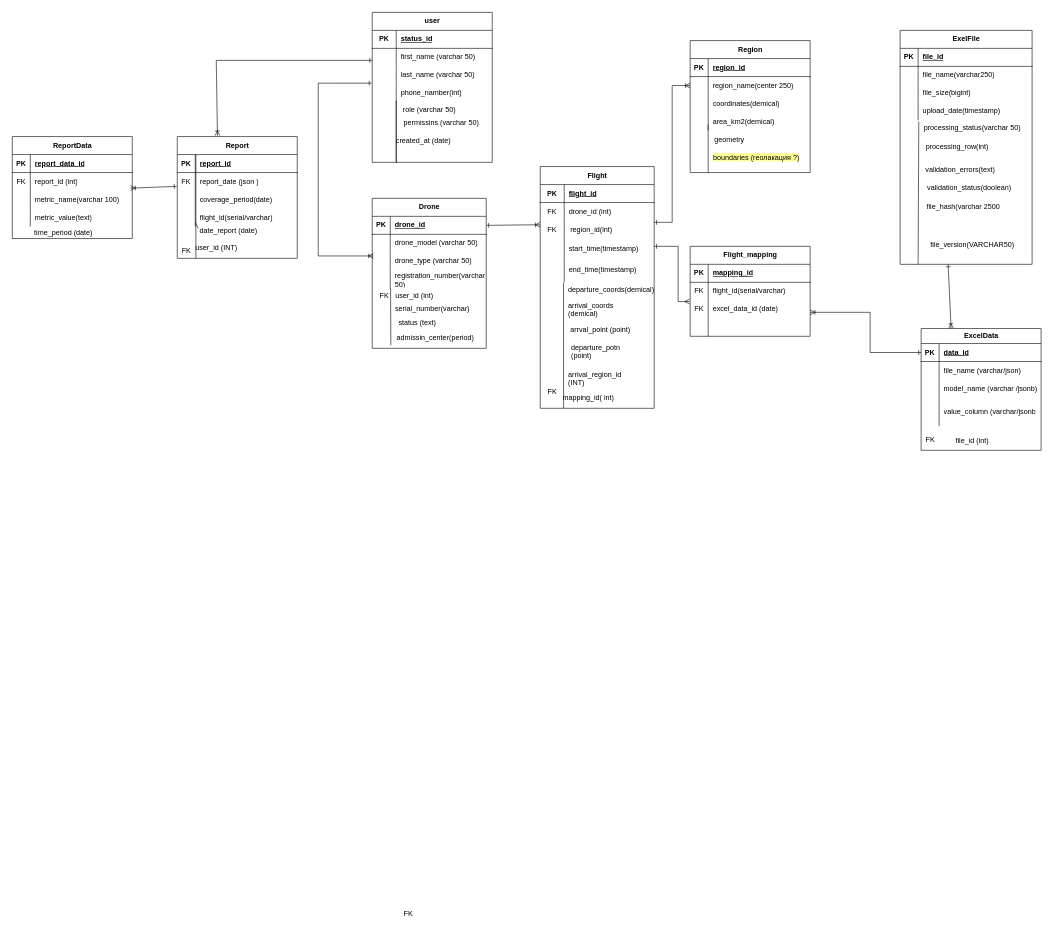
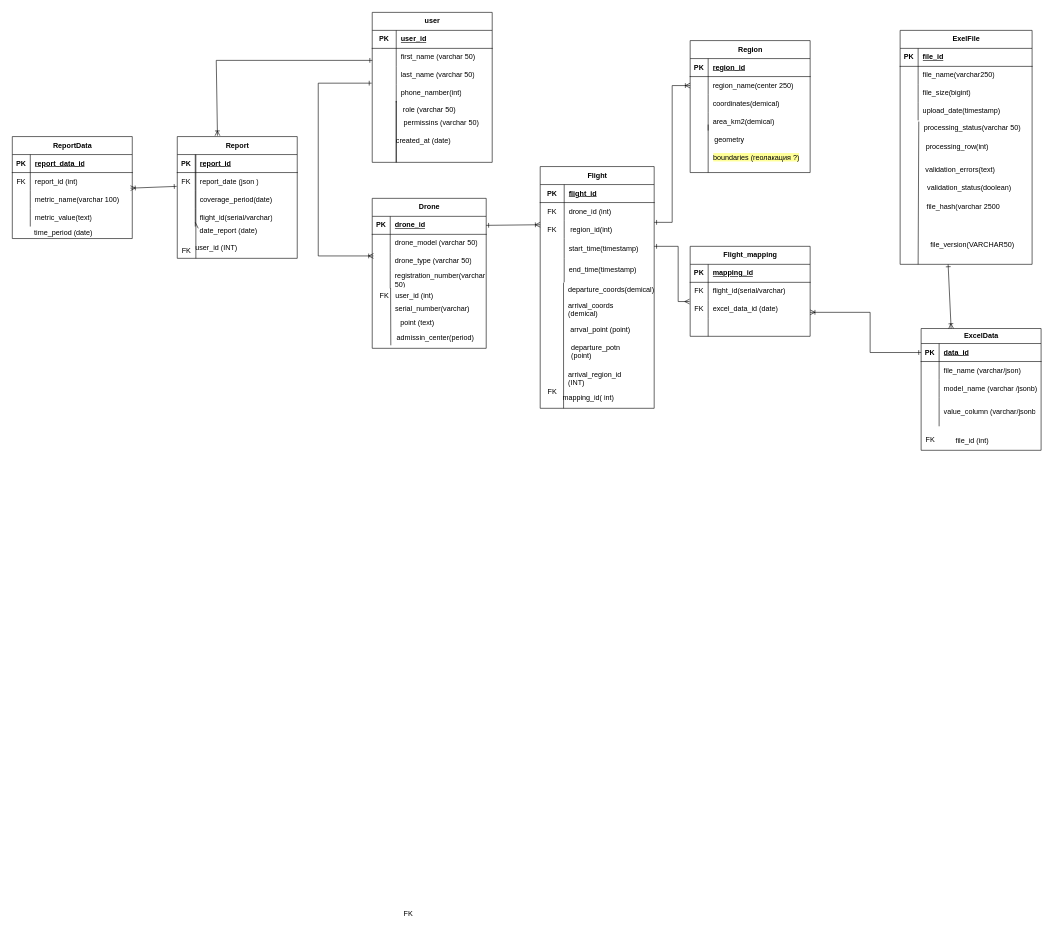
node "status_id": label "status_id" -> "user_id"
node "status (text)": label "status (text)" -> "point (text)"
